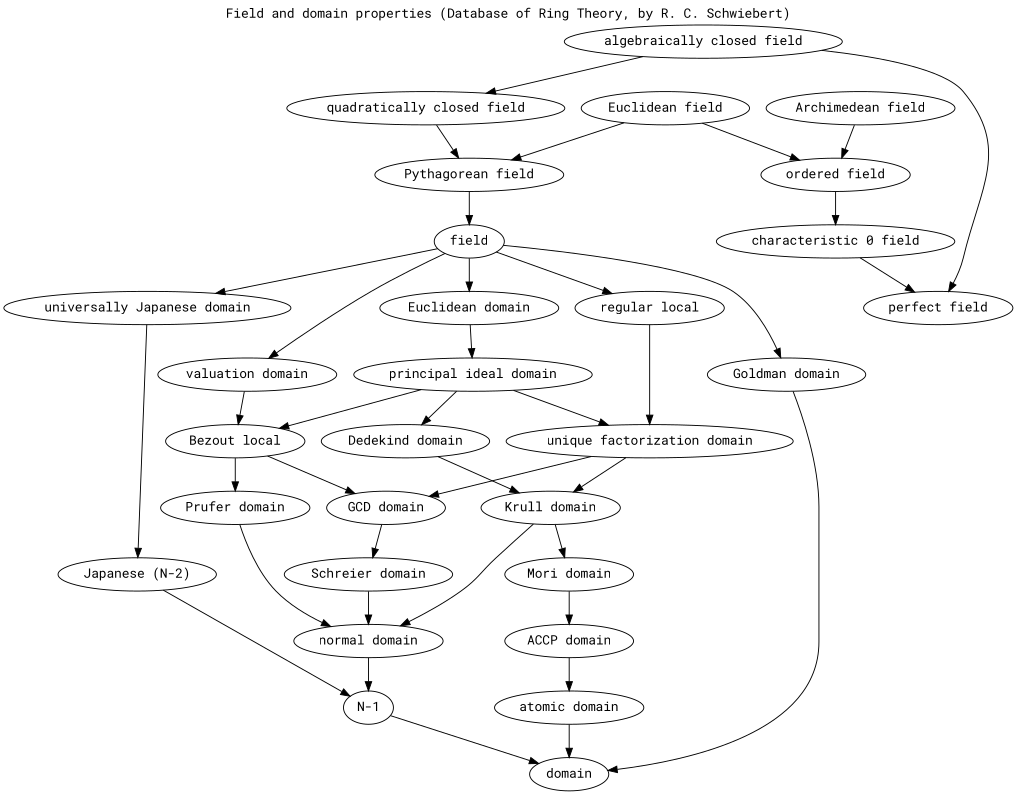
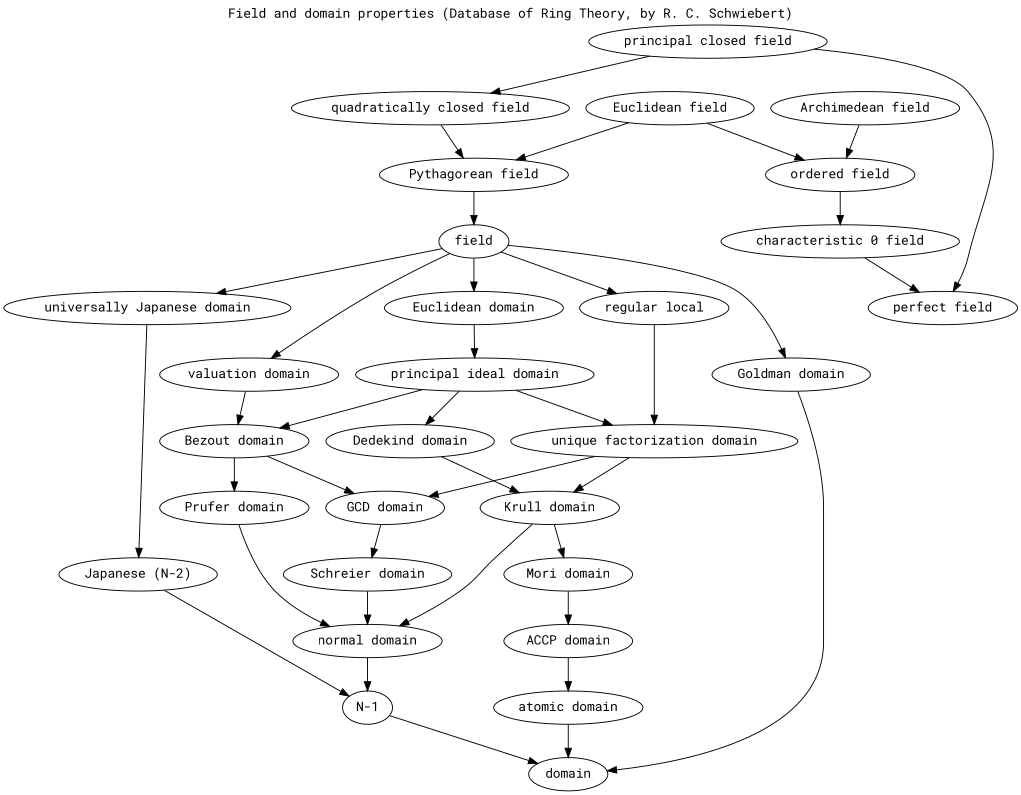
node "algebraically closed field": label "algebraically closed field" -> "principal closed field"
node "Bezout local": label "Bezout local" -> "Bezout domain"
